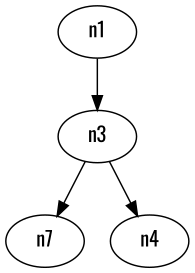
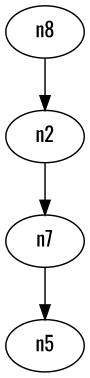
node "n1": label "n1" -> "n8"
node "n3": label "n3" -> "n2"
node "n4": removed
node "n5": added
